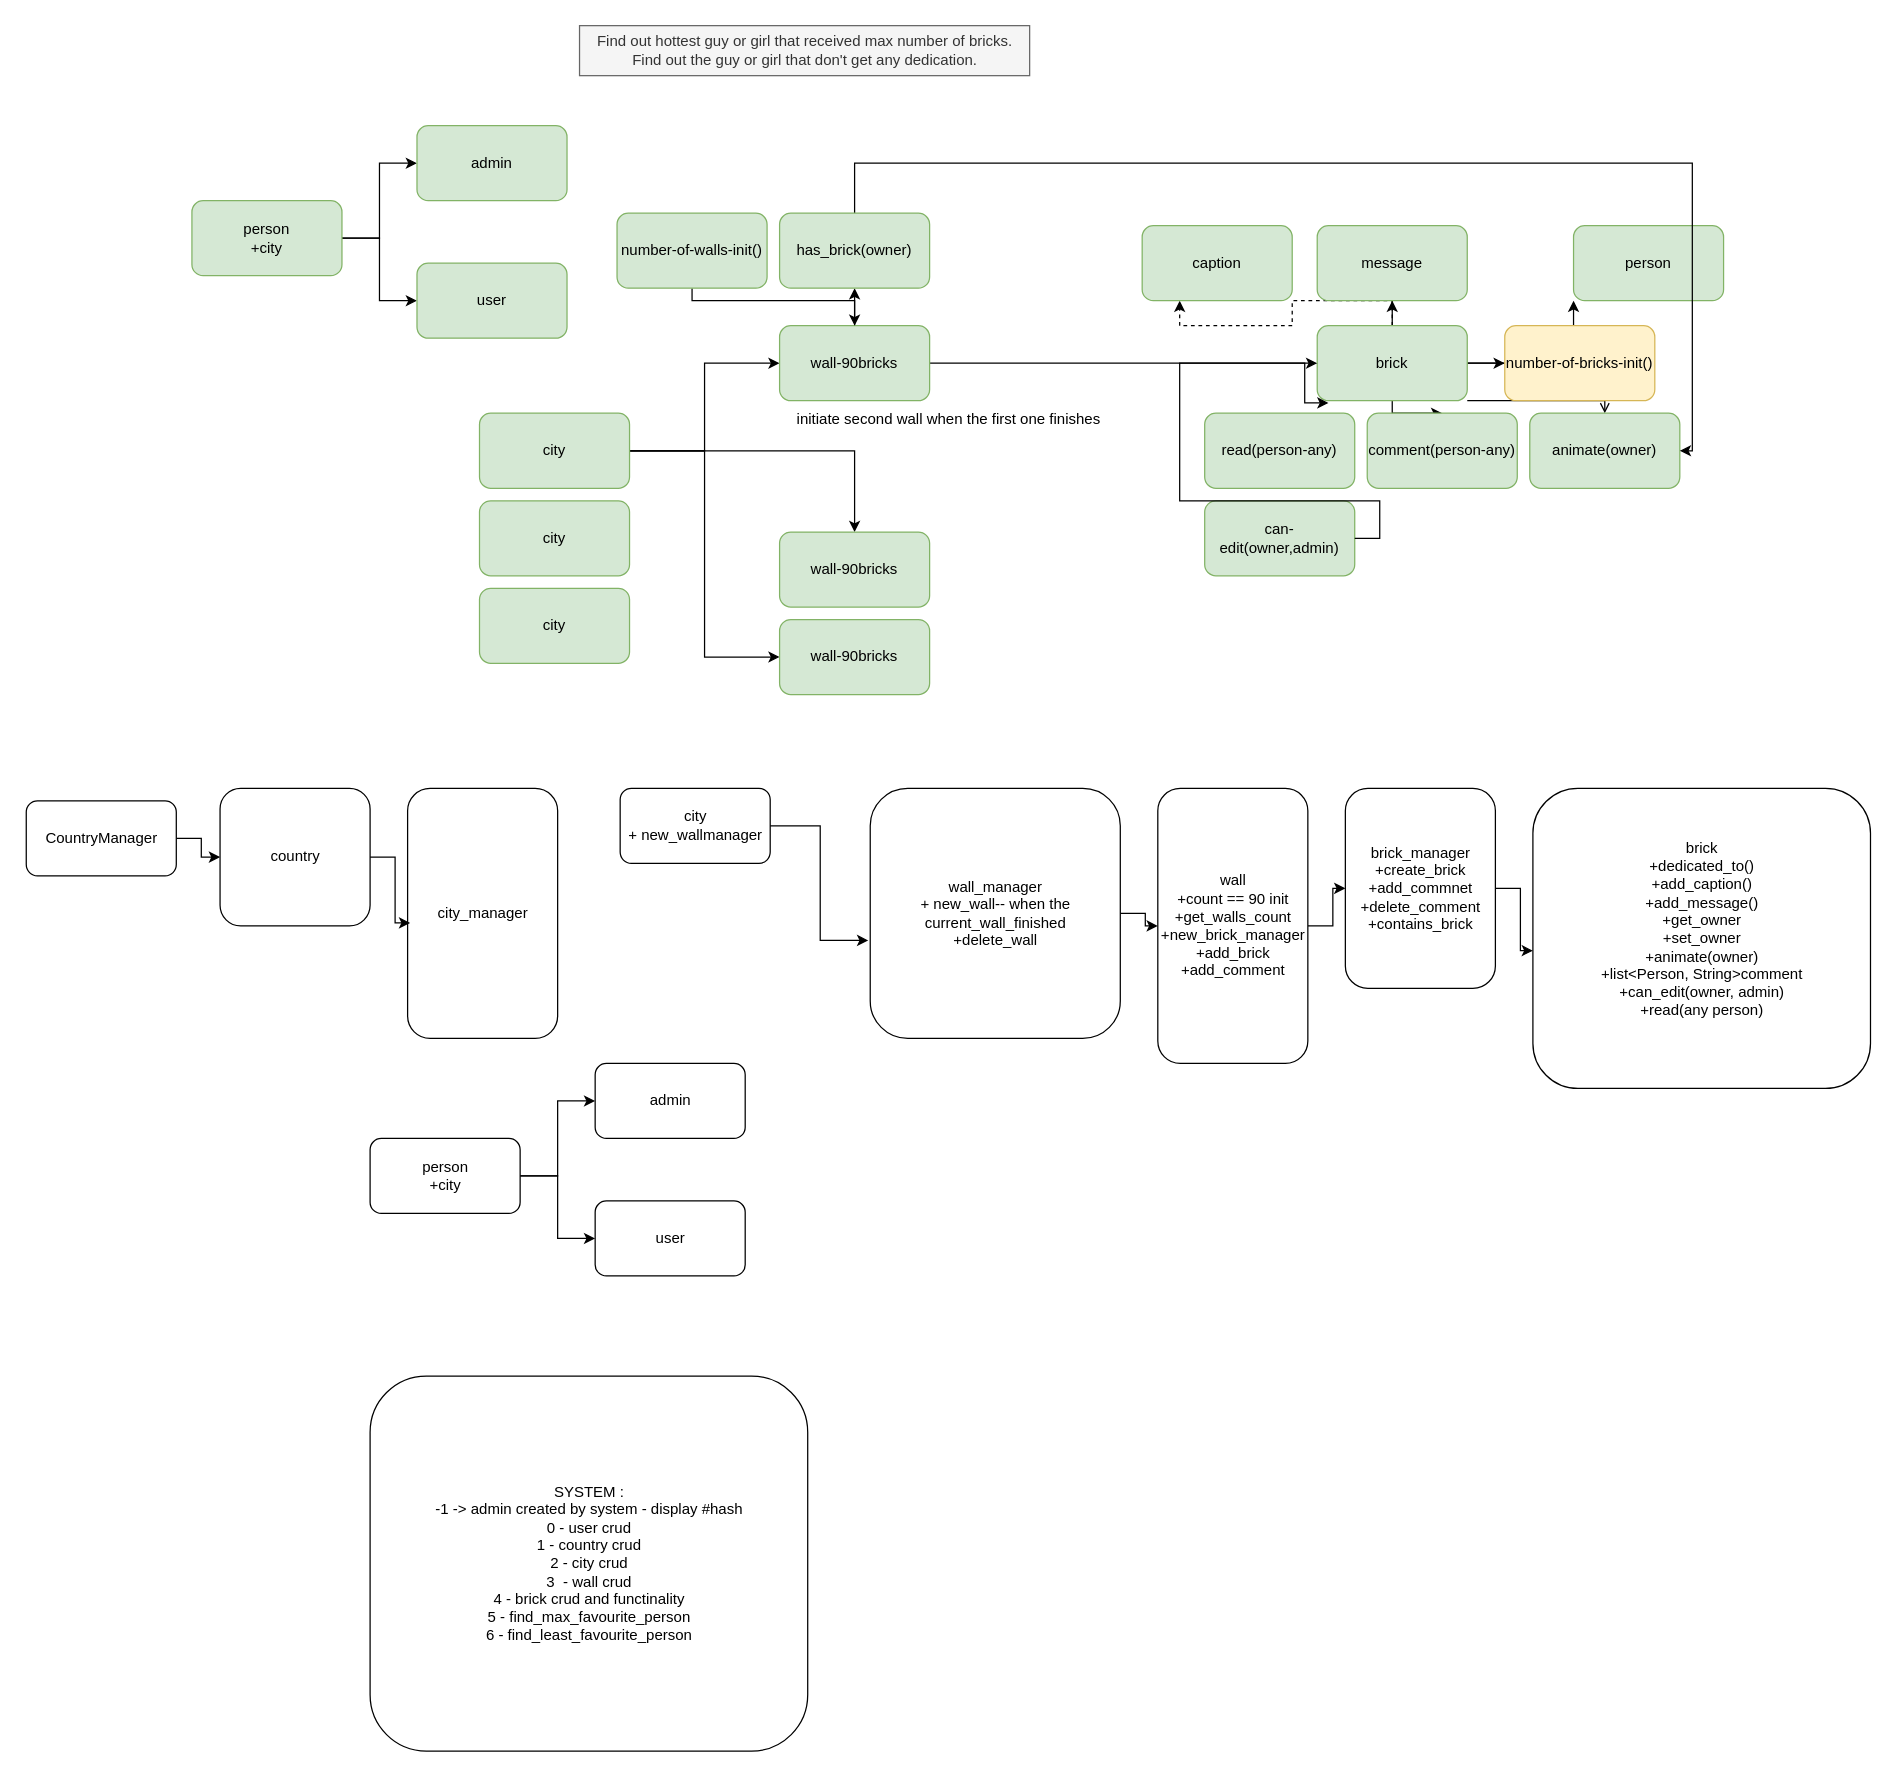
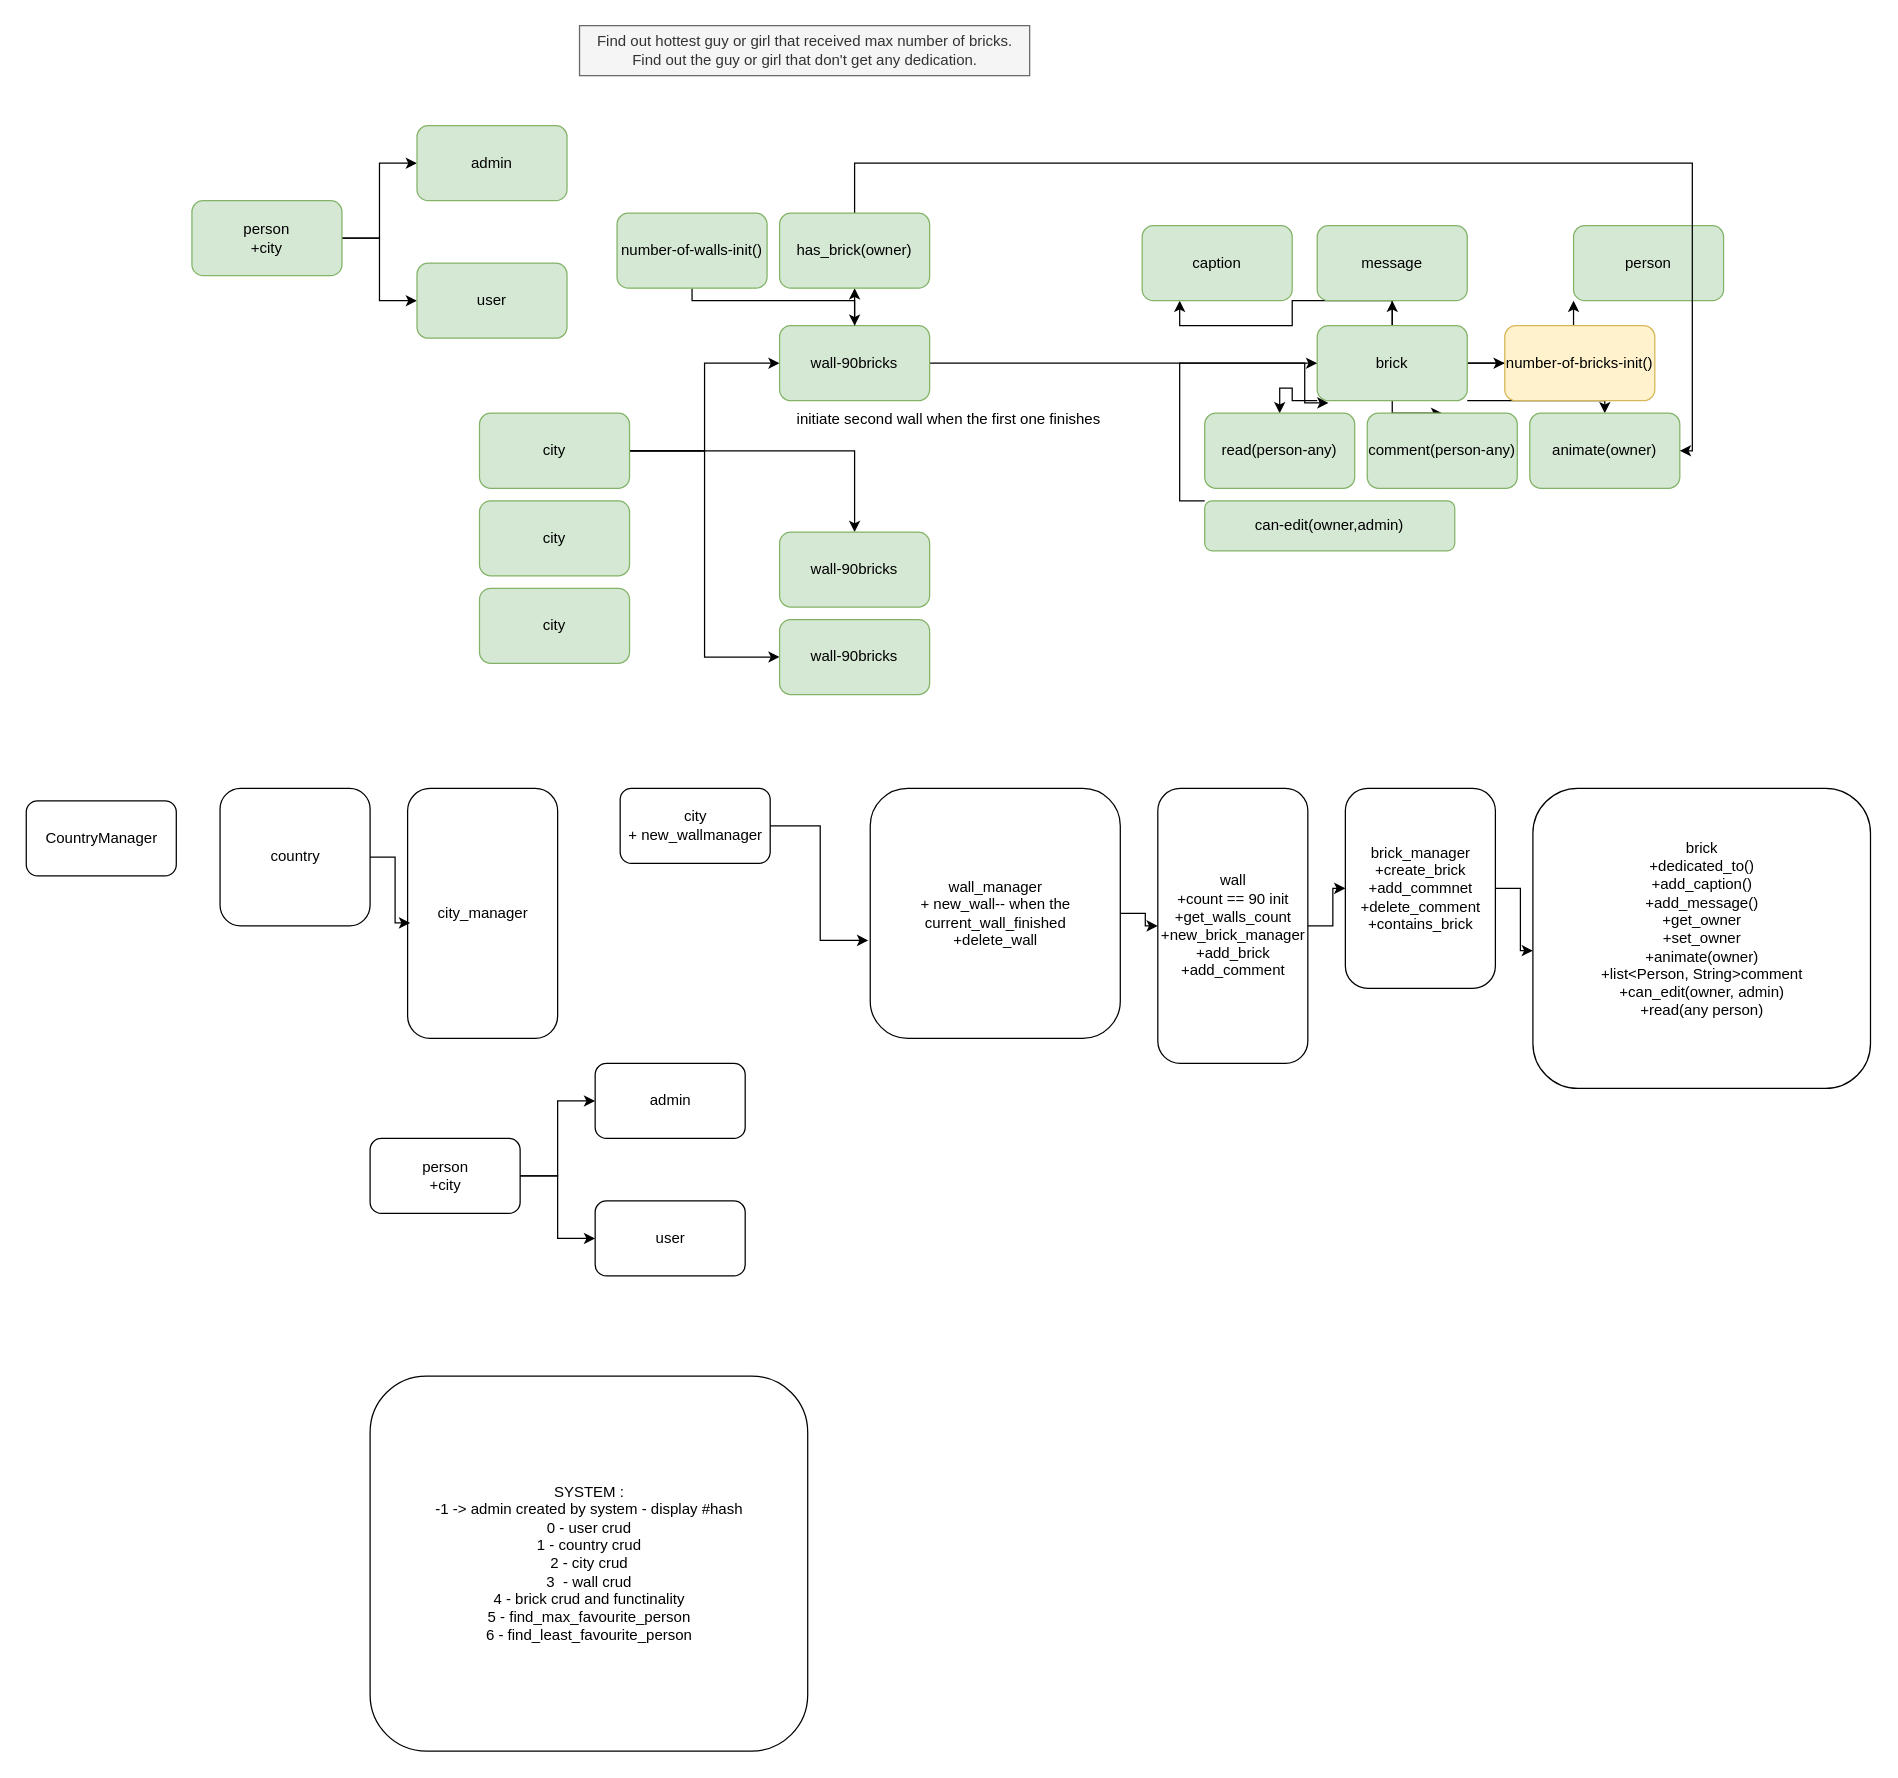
edge "brick" -> "caption": style dashed -> solid
edge "brick" -> "read(person-any)": added
edge "brick" -> "animate(owner)": arrowhead open -> classic
node "can-edit(owner,admin)": size 150x75 -> 250x50
edge "CountryManager" -> "country": removed
